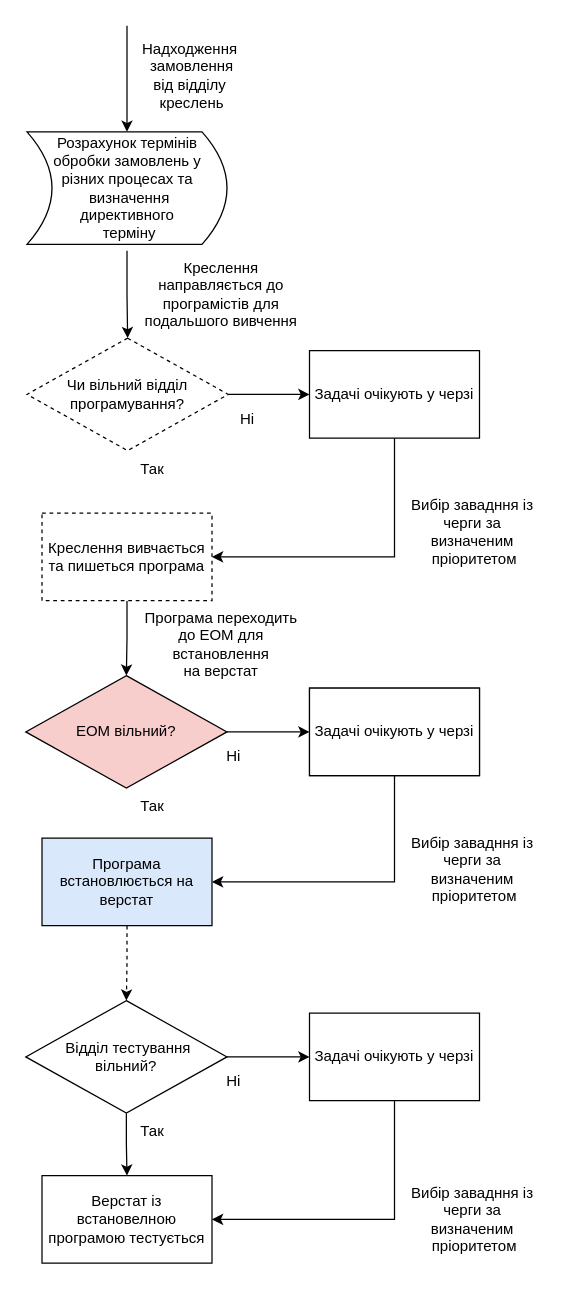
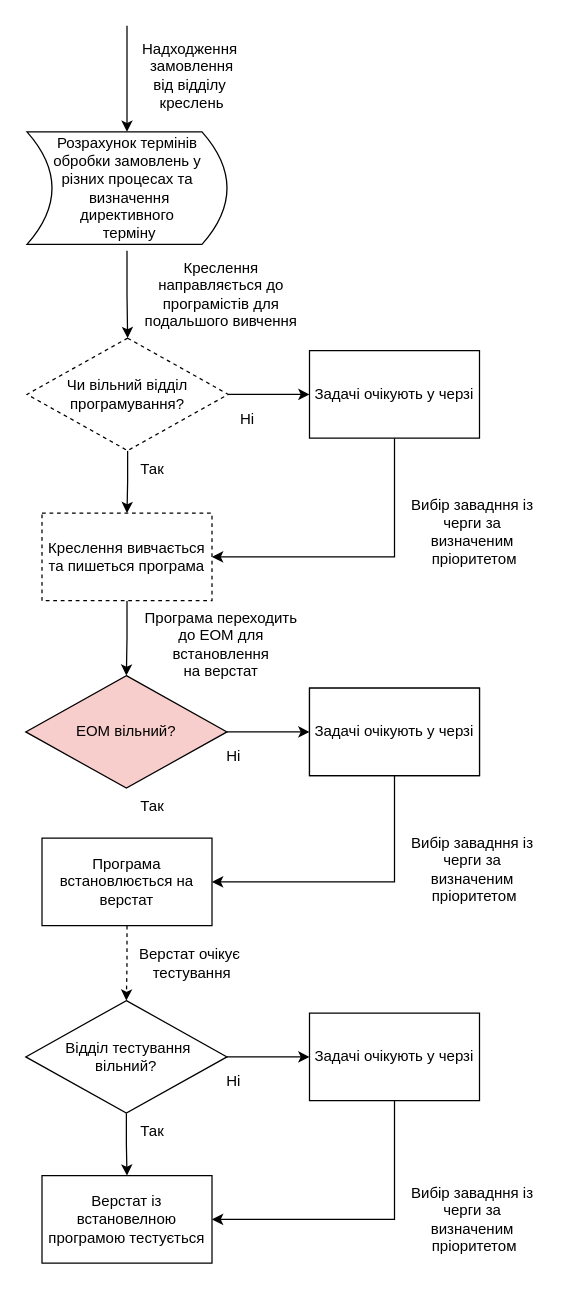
edge "Чи вільний відділ програмування?" -> "Креслення вивчається та пишеться програма": added
node "Програма встановлюється на верстат": fillcolor #dae8fc -> #ffffff
node "Верстат очікує тестування": added
